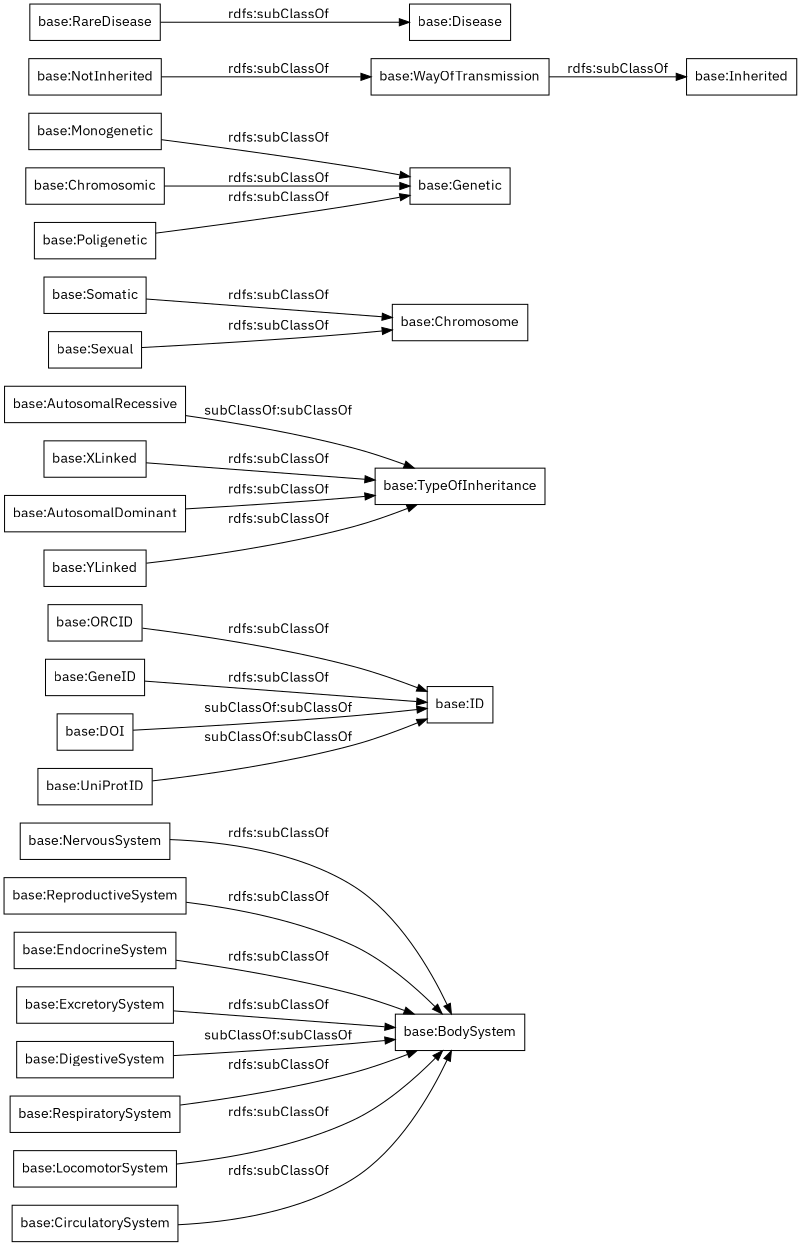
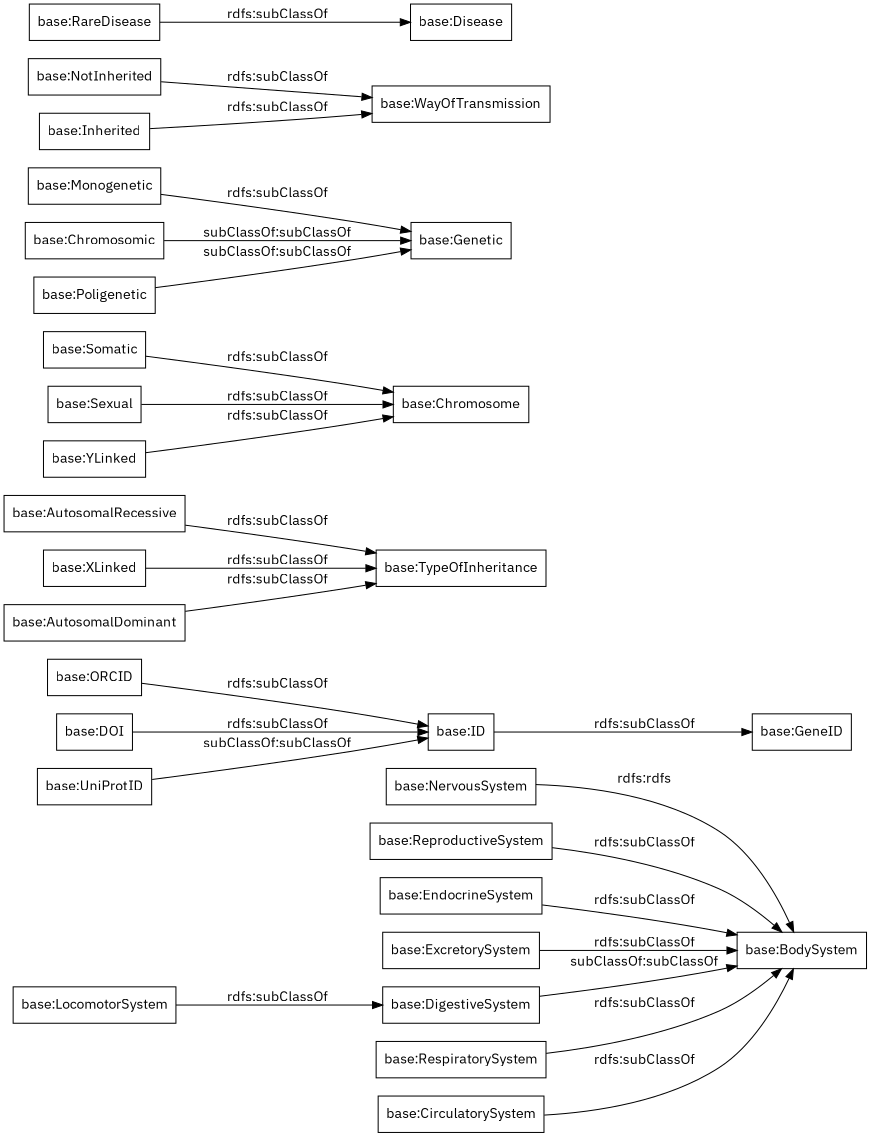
edge "base:WayOfTransmission" -> "base:Inherited": reversed
edge "base:Chromosomic" -> "base:Genetic": label "rdfs:subClassOf" -> "subClassOf:subClassOf"
edge "base:Poligenetic" -> "base:Genetic": label "rdfs:subClassOf" -> "subClassOf:subClassOf"
edge "base:AutosomalRecessive" -> "base:TypeOfInheritance": label "subClassOf:subClassOf" -> "rdfs:subClassOf"
edge "base:YLinked" -> "base:TypeOfInheritance": now "base:YLinked" -> "base:Chromosome"
edge "base:GeneID" -> "base:ID": reversed
edge "base:DOI" -> "base:ID": label "subClassOf:subClassOf" -> "rdfs:subClassOf"
edge "base:NervousSystem" -> "base:BodySystem": label "rdfs:subClassOf" -> "rdfs:rdfs"
edge "base:LocomotorSystem" -> "base:BodySystem": now "base:LocomotorSystem" -> "base:DigestiveSystem"
